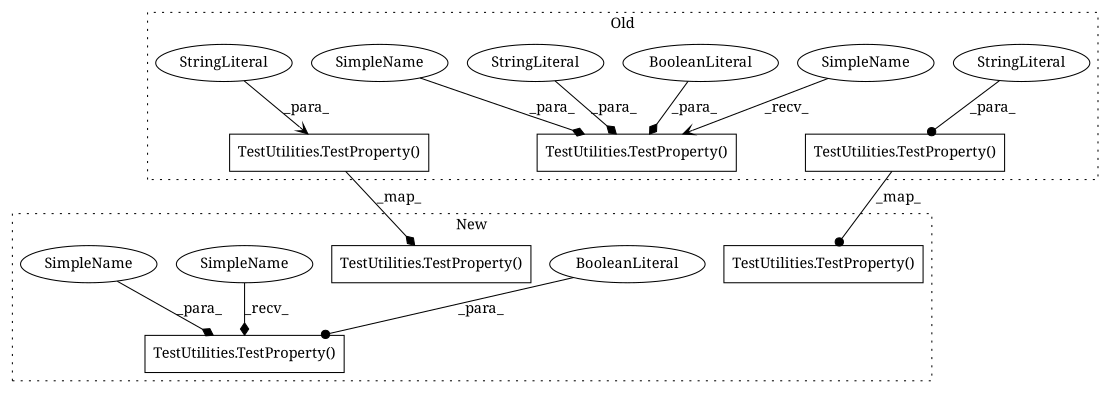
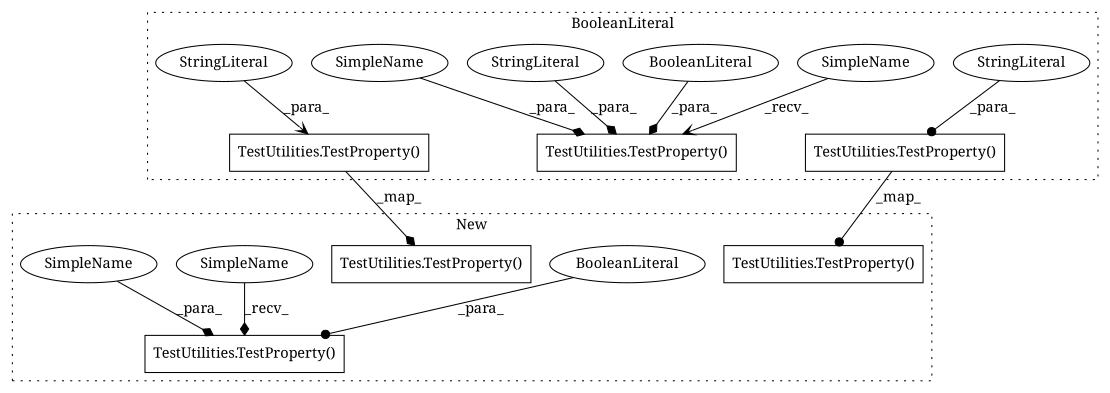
cluster "Old": label "Old" -> "BooleanLiteral"
